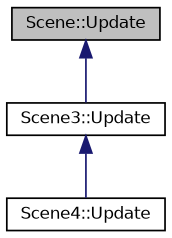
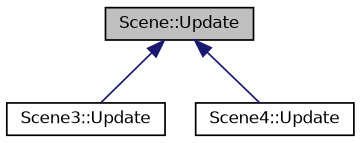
edge "Scene4::Update" -> "Scene3::Update": now "Scene4::Update" -> "Scene::Update"
